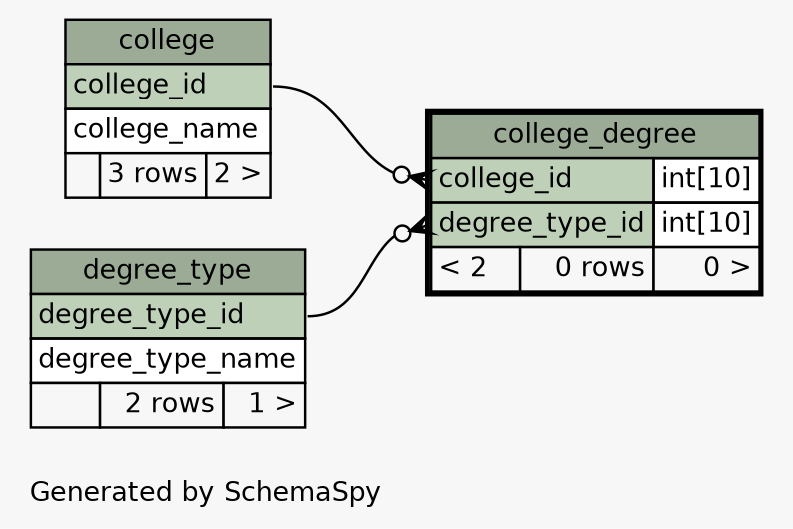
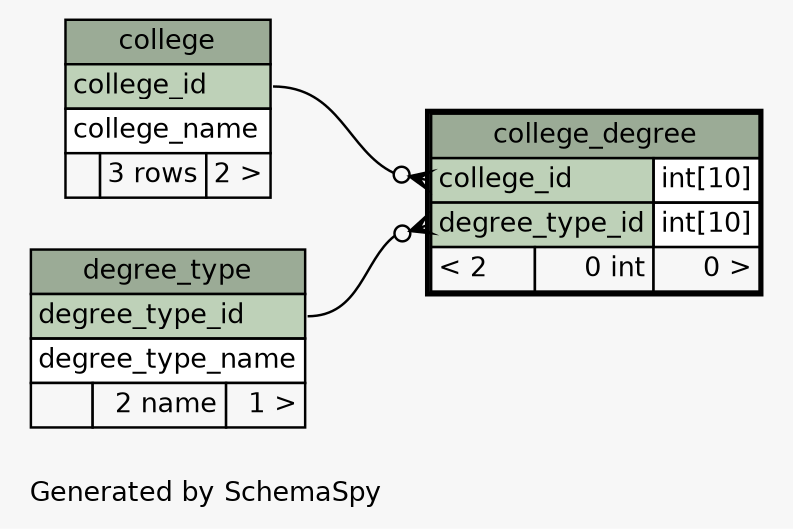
node "college_degree": text "0 rows" -> "0 int"
node "degree_type": text "2 rows" -> "2 name"
